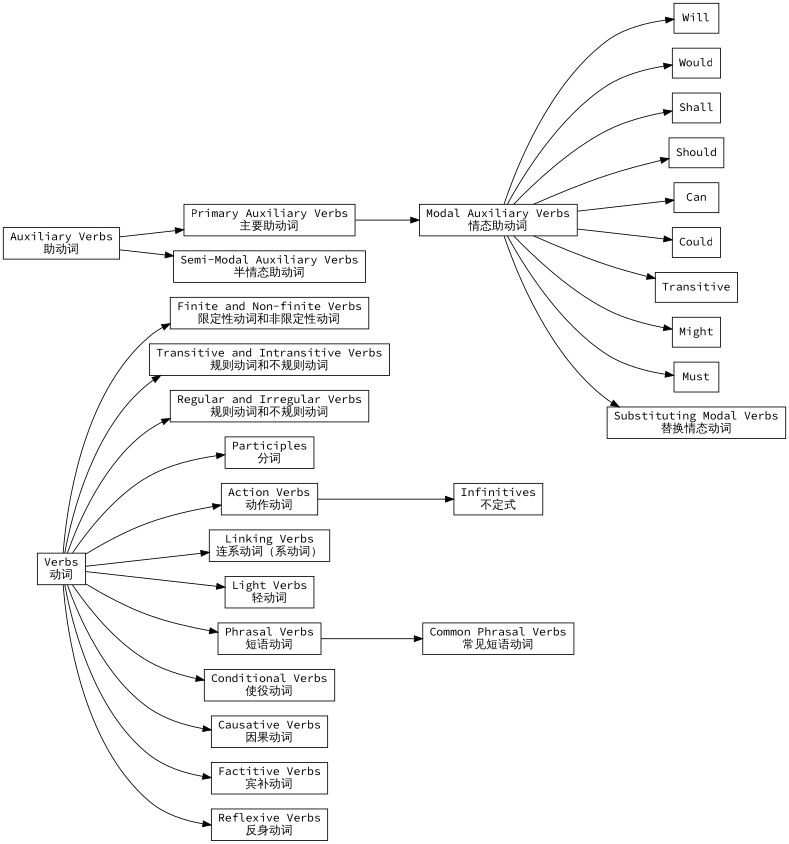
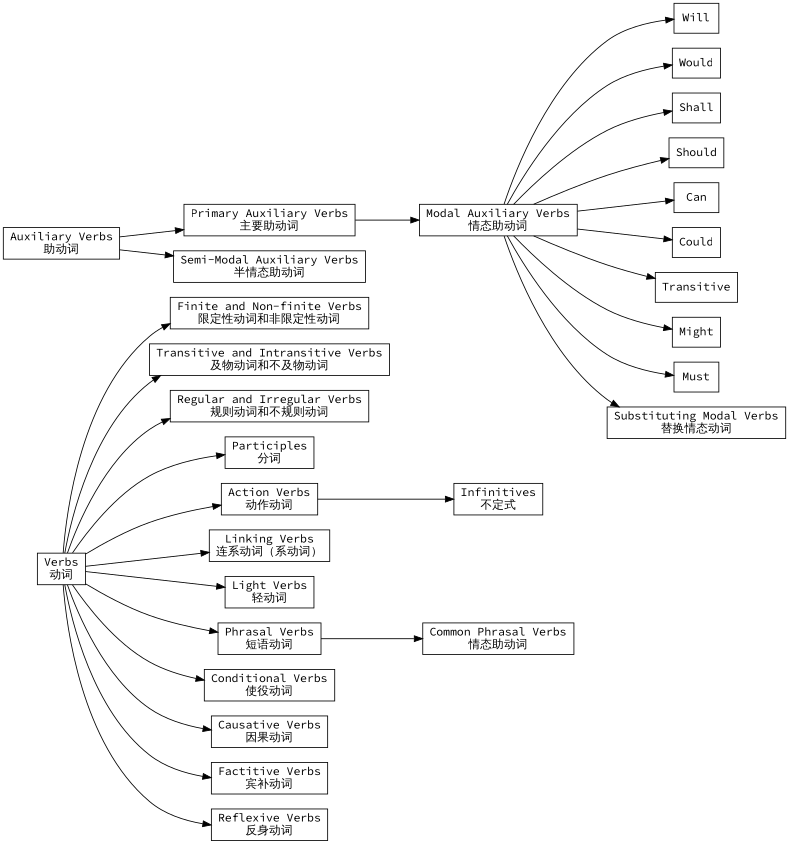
node "Transitive and Intransitive Verbs 规则动词和不规则动词": label "Transitive and Intransitive Verbs 规则动词和不规则动词" -> "Transitive and Intransitive Verbs 及物动词和不及物动词"
node "Common Phrasal Verbs 常见短语动词": label "Common Phrasal Verbs 常见短语动词" -> "Common Phrasal Verbs 情态助动词"
